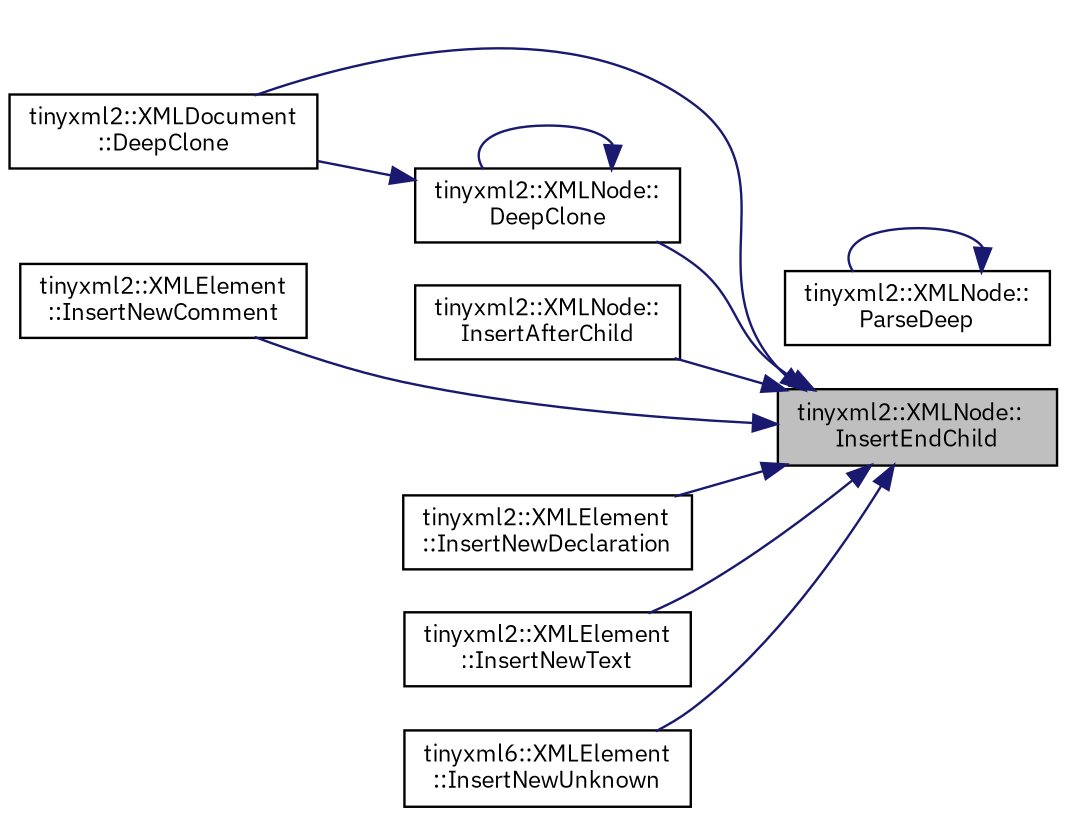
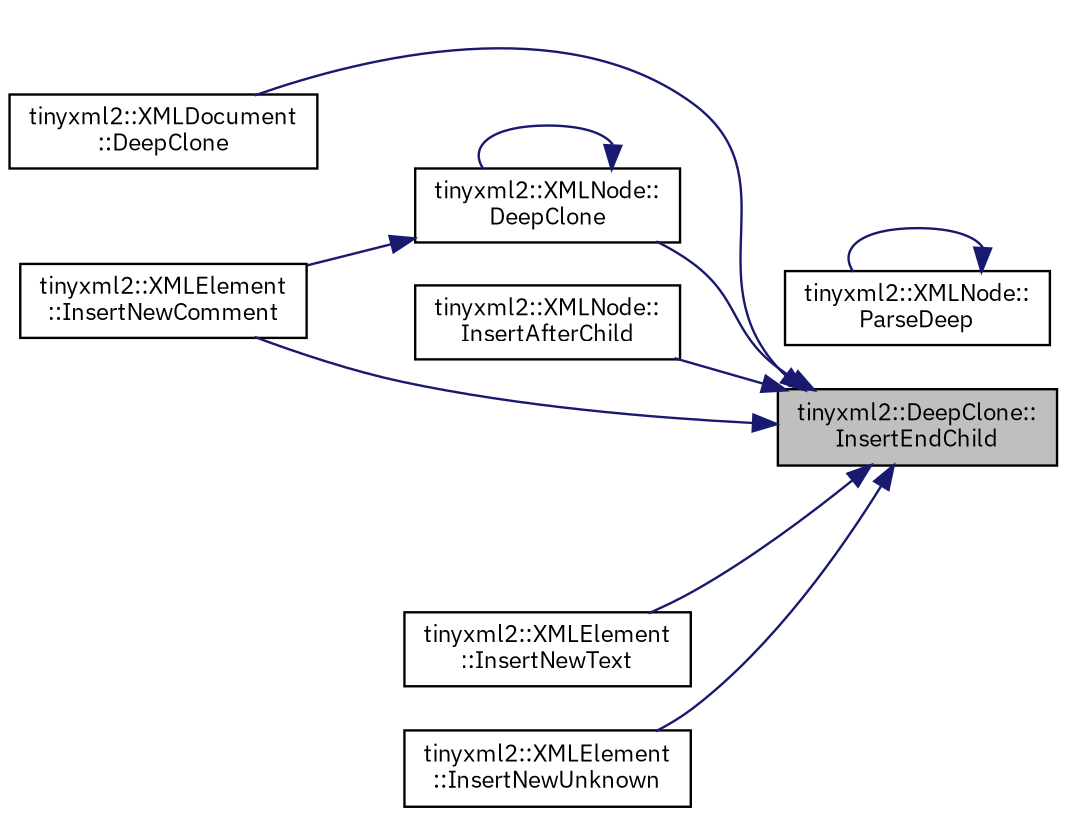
edge "tinyxml2::XMLDocument ::DeepClone" -> "tinyxml2::XMLNode:: DeepClone": now "tinyxml2::XMLElement ::InsertNewComment" -> "tinyxml2::XMLNode:: DeepClone"
node "tinyxml2::XMLNode:: InsertEndChild": label "tinyxml2::XMLNode:: InsertEndChild" -> "tinyxml2::DeepClone:: InsertEndChild"
node "tinyxml2::XMLElement ::InsertNewDeclaration": removed
node "tinyxml6::XMLElement ::InsertNewUnknown": label "tinyxml6::XMLElement ::InsertNewUnknown" -> "tinyxml2::XMLElement ::InsertNewUnknown"
